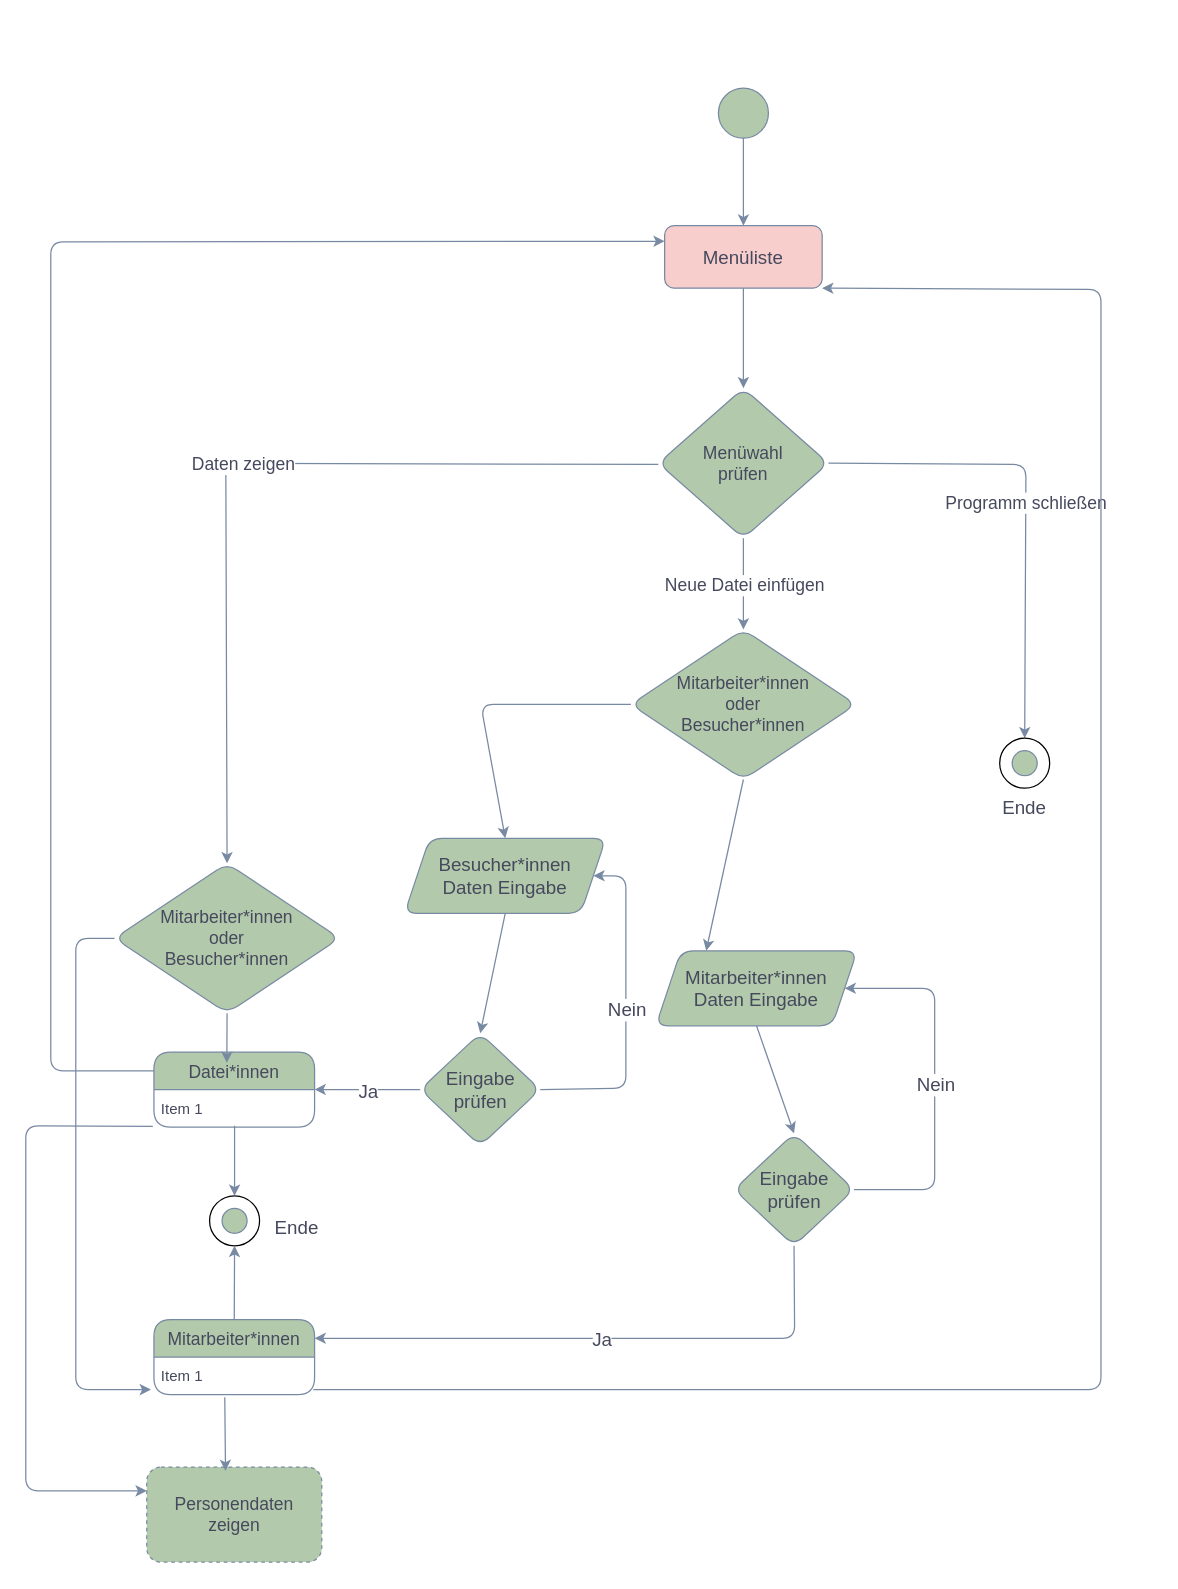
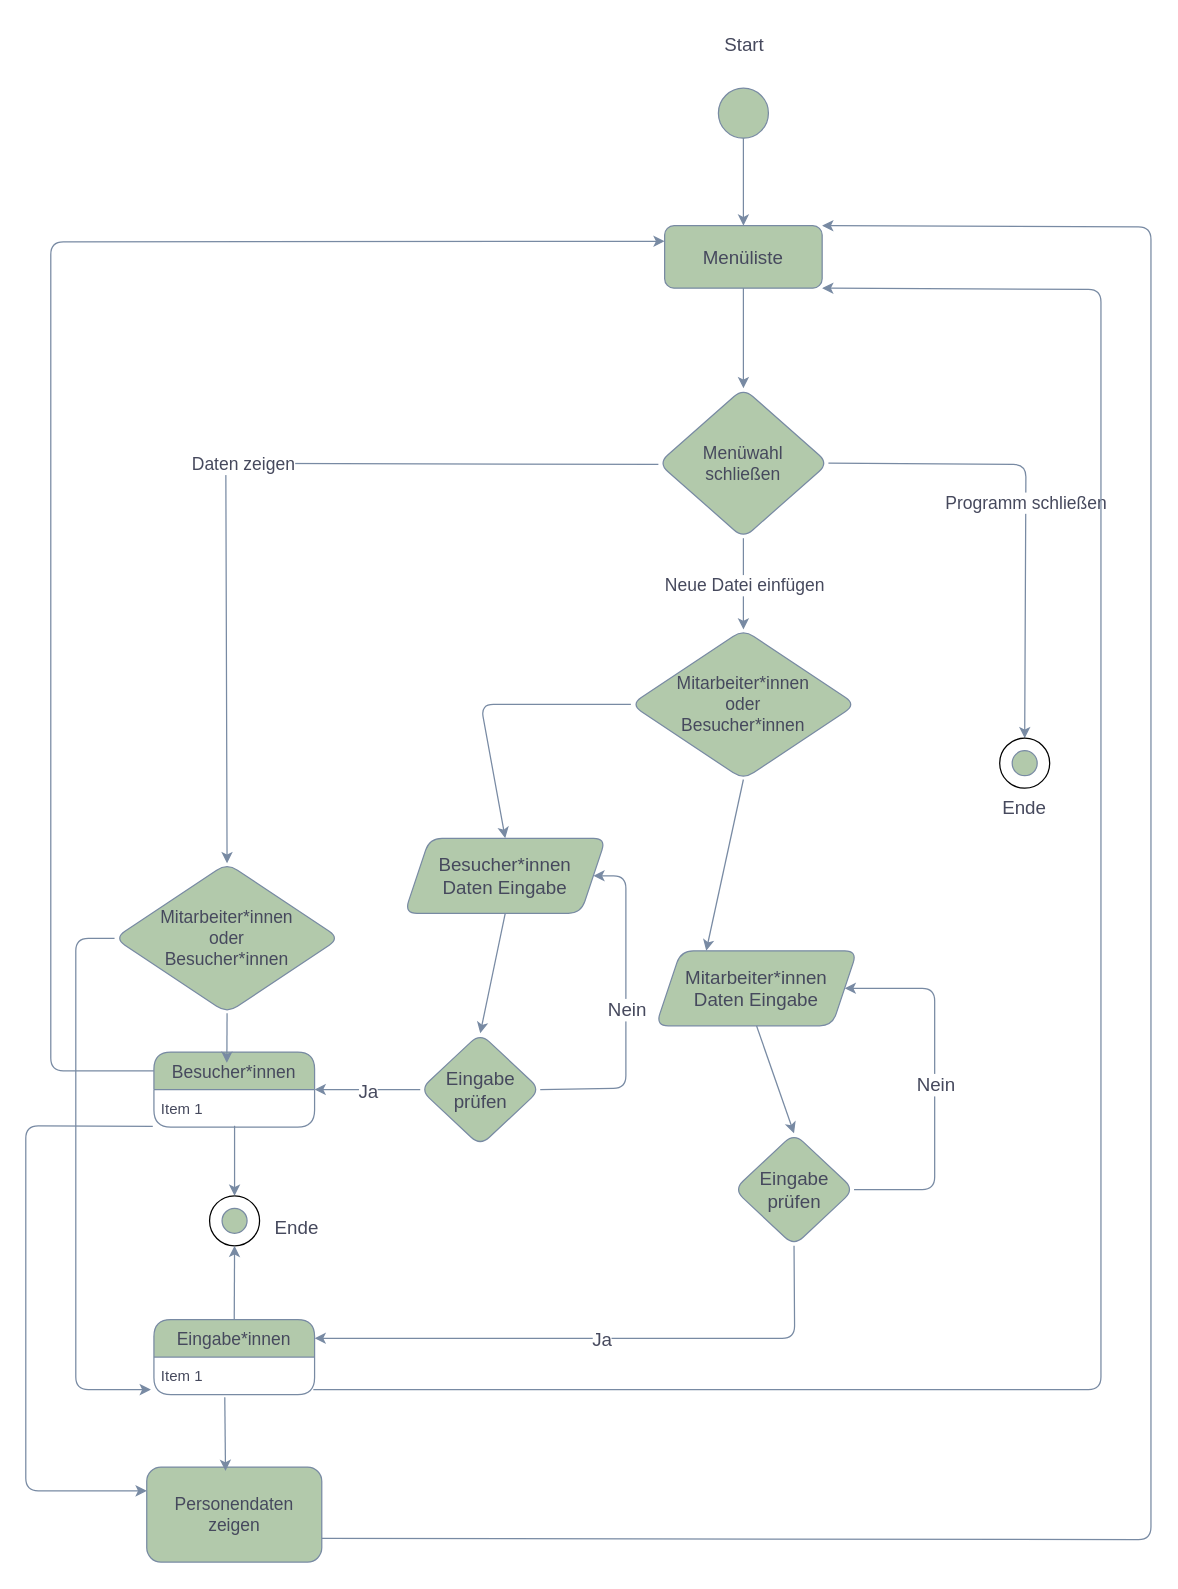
node "Start": added
node "Menüliste": fillcolor #f8cecc -> #b2c9ab
node "Menüwahlprüfen": label "Menüwahlprüfen" -> "Menüwahlschließen"
node "Datei*innen": label "Datei*innen" -> "Besucher*innen"
edge "Personendatenzeigen" -> "Menüliste": added
node "Mitarbeiter*innen": label "Mitarbeiter*innen" -> "Eingabe*innen"
node "Personendatenzeigen": style dashed -> solid
